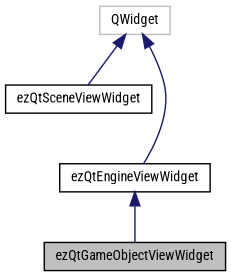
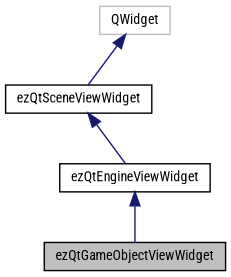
edge "ezQtEngineViewWidget" -> "QWidget": now "ezQtEngineViewWidget" -> "ezQtSceneViewWidget"
